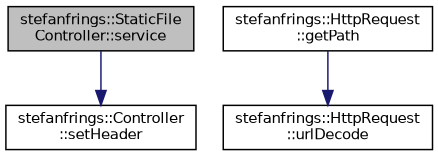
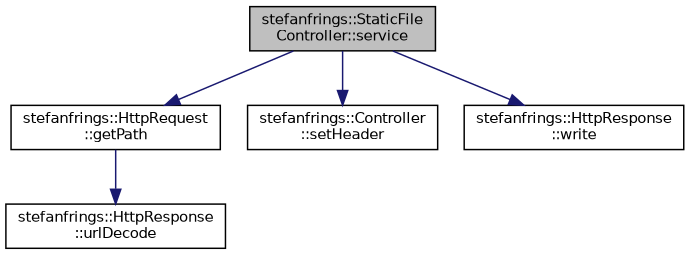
edge "stefanfrings::StaticFile Controller::service" -> "stefanfrings::HttpRequest ::getPath": added
node "stefanfrings::HttpRequest ::urlDecode": label "stefanfrings::HttpRequest ::urlDecode" -> "stefanfrings::HttpResponse ::urlDecode"
node "stefanfrings::HttpResponse ::write": added
